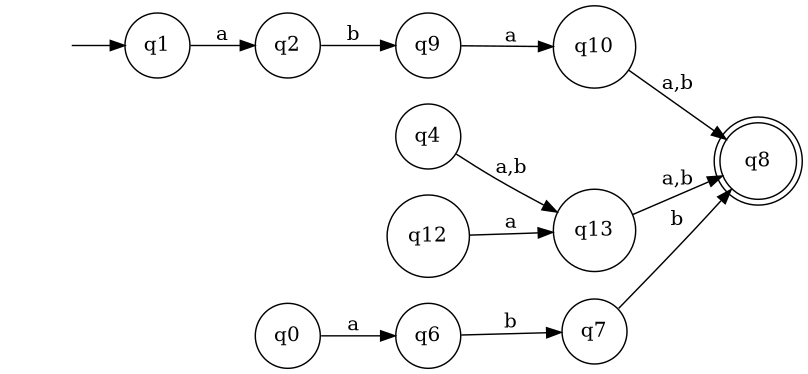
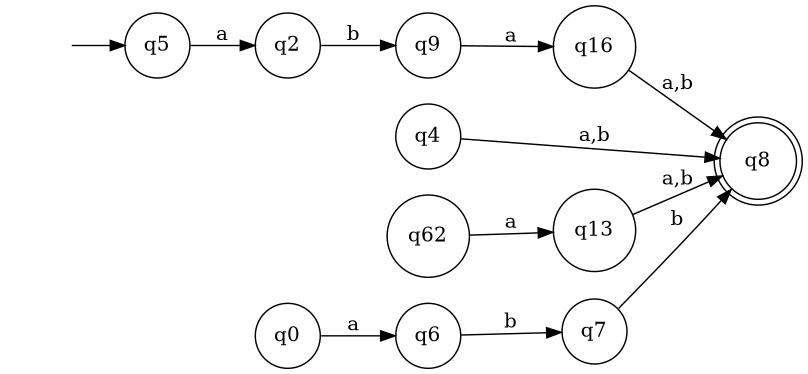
node "q1": label "q1" -> "q5"
node "q10": label "q10" -> "q16"
edge "q4" -> "q13": now "q4" -> "q8"
node "q12": label "q12" -> "q62"
